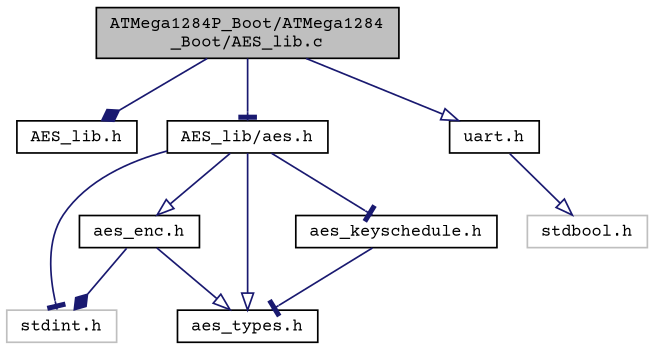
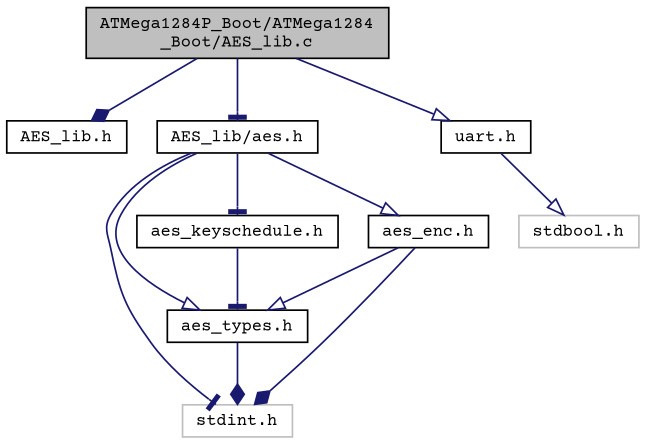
edge "aes_types.h" -> "stdint.h": added
